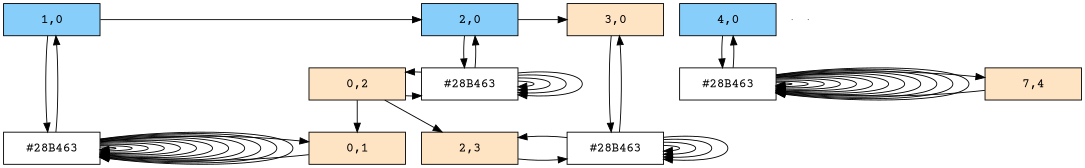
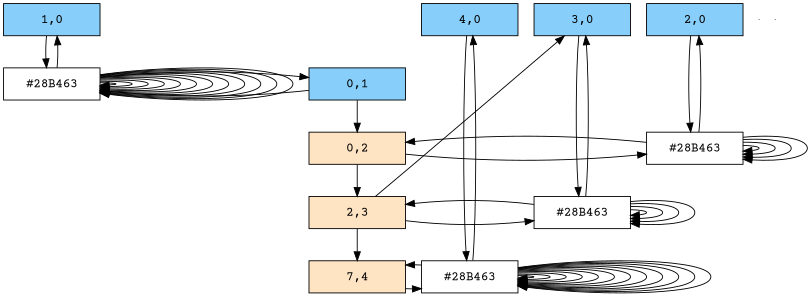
edge "1,0" -> "2,0": removed
edge "2,0" -> "3,0": now "2,3" -> "3,0"
node "3,0": fillcolor bisque1 -> lightskyblue
edge "0,2" -> "0,1": reversed
node "0,1": fillcolor bisque1 -> lightskyblue
edge "2,3" -> "7,4": added
